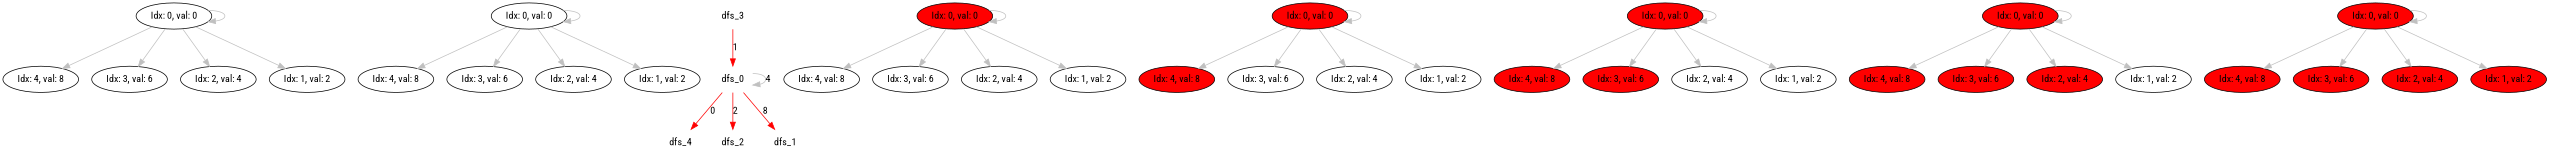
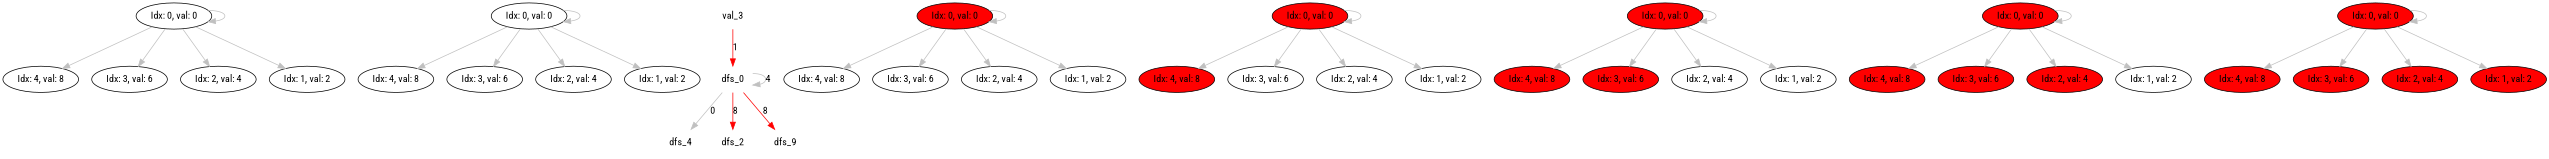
node "dfs_3": label "dfs_3" -> "val_3"
edge "dfs_0" -> "dfs_4": color red -> gray
edge "dfs_0" -> "dfs_2": label "2" -> "8"
node "dfs_1": label "dfs_1" -> "dfs_9"
